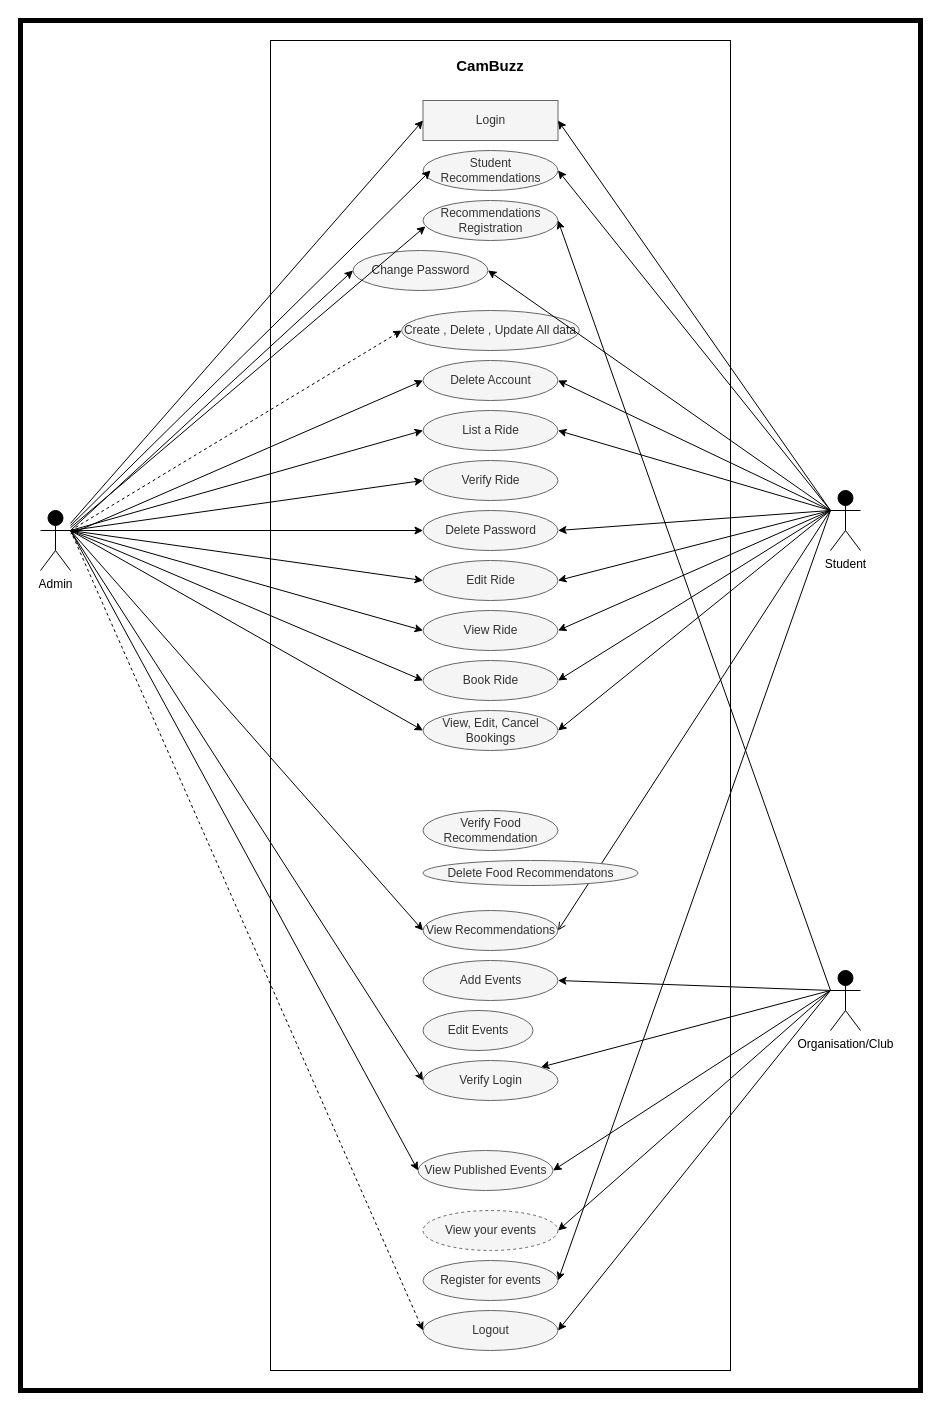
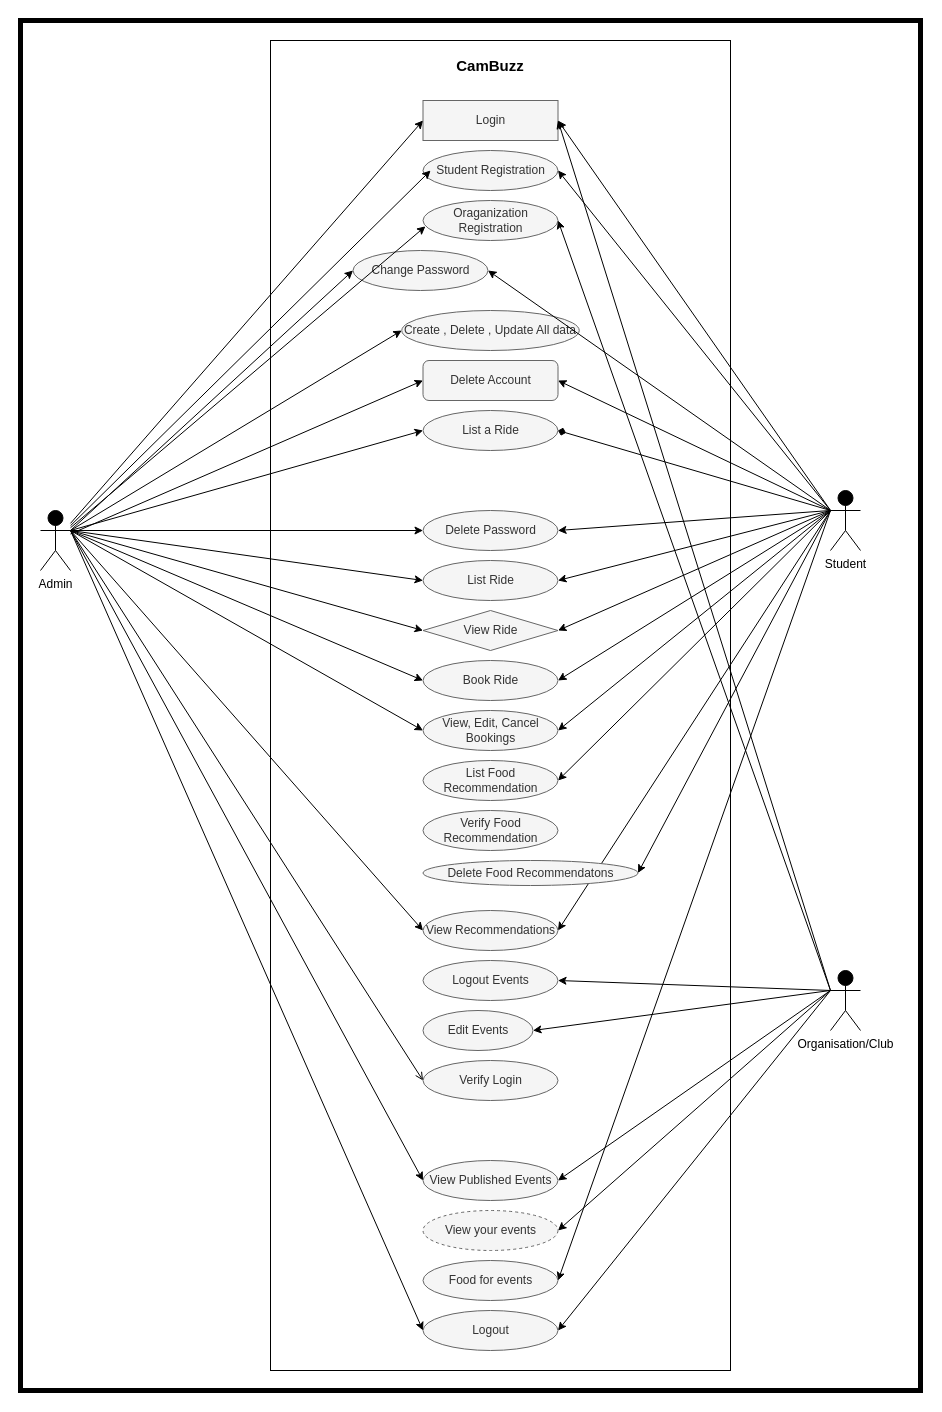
node "Student Recommendations": label "Student Recommendations" -> "Student Registration"
node "Recommendations Registration": label "Recommendations Registration" -> "Oraganization Registration"
node "Delete Account": shape ellipse -> rounded rectangle
edge "Admin" -> "Create , Delete , Update All data": style dashed -> solid
edge "Student" -> "List a Ride": arrowhead classic -> diamond
node "Verify Ride": removed
edge "Admin" -> "Verify Ride": removed
node "Edit Ride": label "Edit Ride" -> "List Ride"
edge "Organisation/Club" -> "Login": added
node "View Ride": shape ellipse -> diamond
edge "Student" -> "List Food Recommendation": added
edge "Student" -> "Delete Food Recommendatons": added
node "List Food Recommendation": added
edge "Student" -> "View Recommendations": arrowhead open -> classic
edge "Admin" -> "Logout": style dashed -> solid
node "Add Events": label "Add Events" -> "Logout Events"
edge "Organisation/Club" -> "Verify Login": now "Organisation/Club" -> "Edit Events"
edge "Admin" -> "Verify Login": arrowhead classic -> open
node "View Published Events": moved (486, 1171) -> (491, 1181)
node "Register for events": label "Register for events" -> "Food for events"
